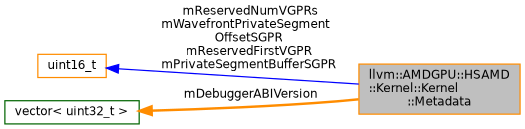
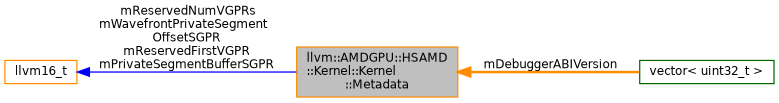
node "uint16_t": label "uint16_t" -> "llvm16_t"
edge "llvm::AMDGPU::HSAMD ::Kernel::Kernel ::Metadata" -> "vector< uint32_t >": reversed
